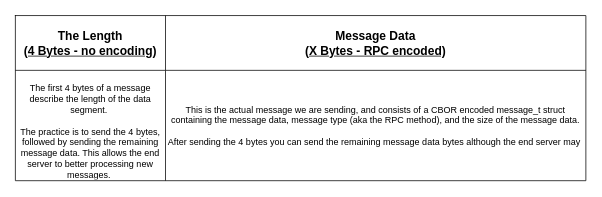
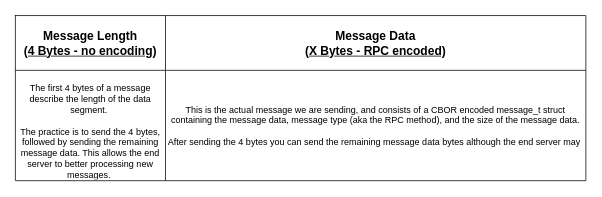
node "The Length (4 Bytes - no encoding)": label "The Length (4 Bytes - no encoding)" -> "Message Length (4 Bytes - no encoding)"
